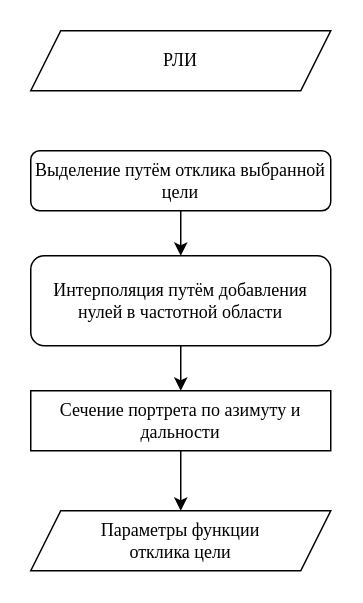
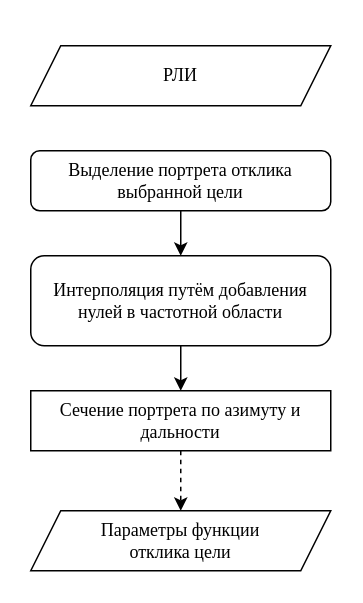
node "РЛИ": moved (181, 61) -> (181, 76)
node "Выделение путём отклика выбранной цели": label "Выделение путём отклика выбранной цели" -> "Выделение портрета отклика выбранной цели"
edge "Сечение портрета по азимуту и дальности" -> "Параметры функции отклика цели": style solid -> dashed
